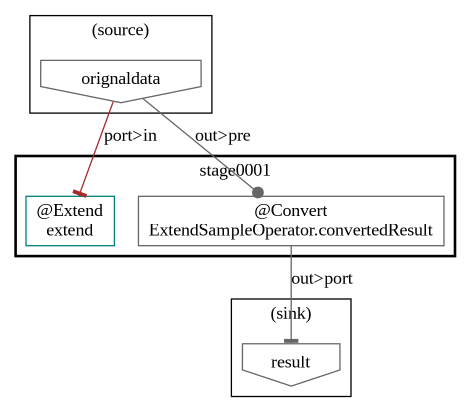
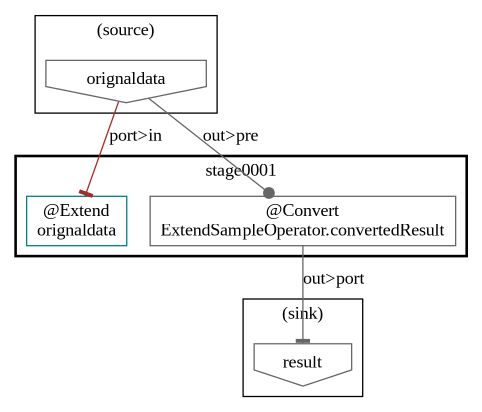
node "@Extend extend": label "@Extend extend" -> "@Extend orignaldata"
